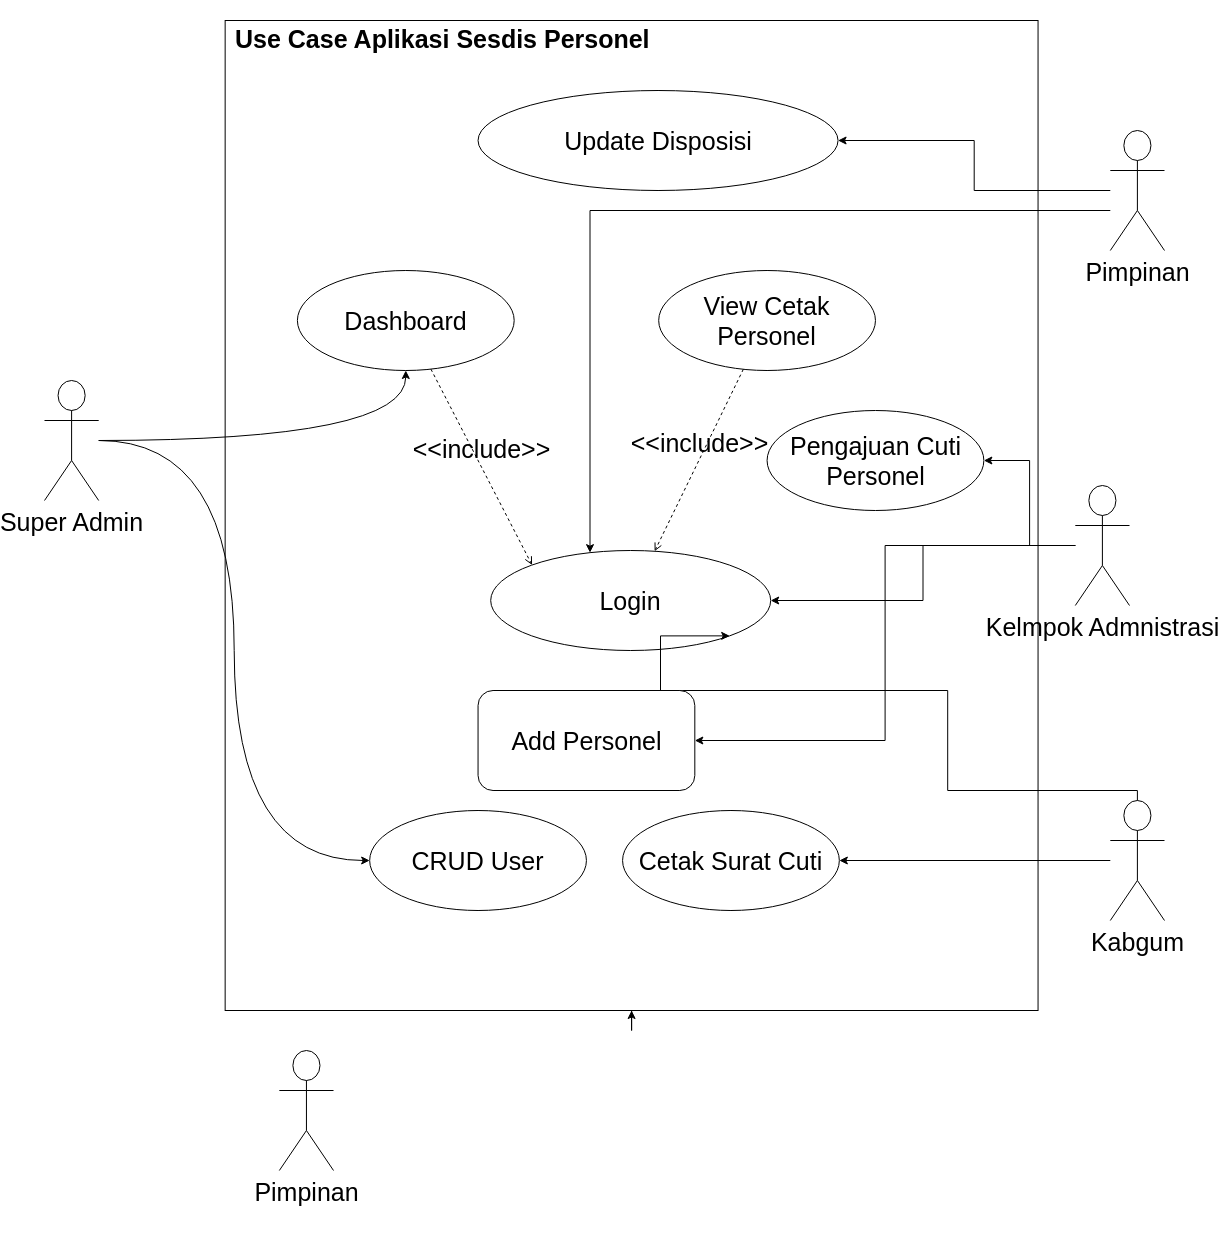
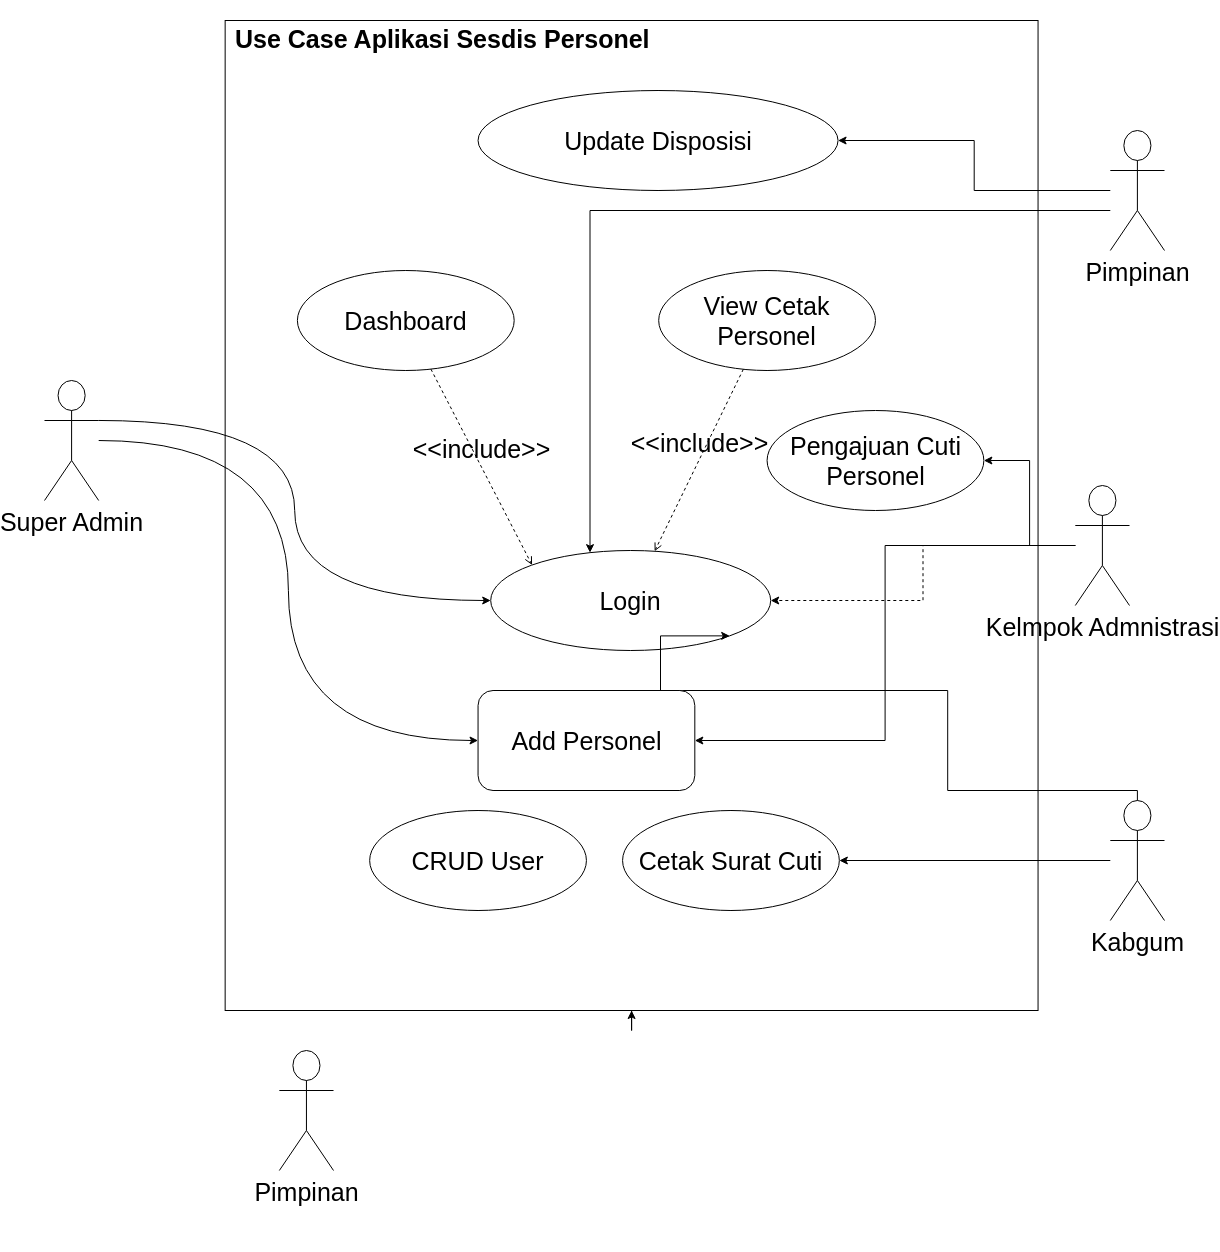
edge "Super Admin" -> "Dashboard": now "Super Admin" -> "Add Personel"
edge "Super Admin" -> "Login": added
edge "Kelmpok Admnistrasi" -> "Login": style solid -> dashed
edge "Super Admin" -> "CRUD User": removed
